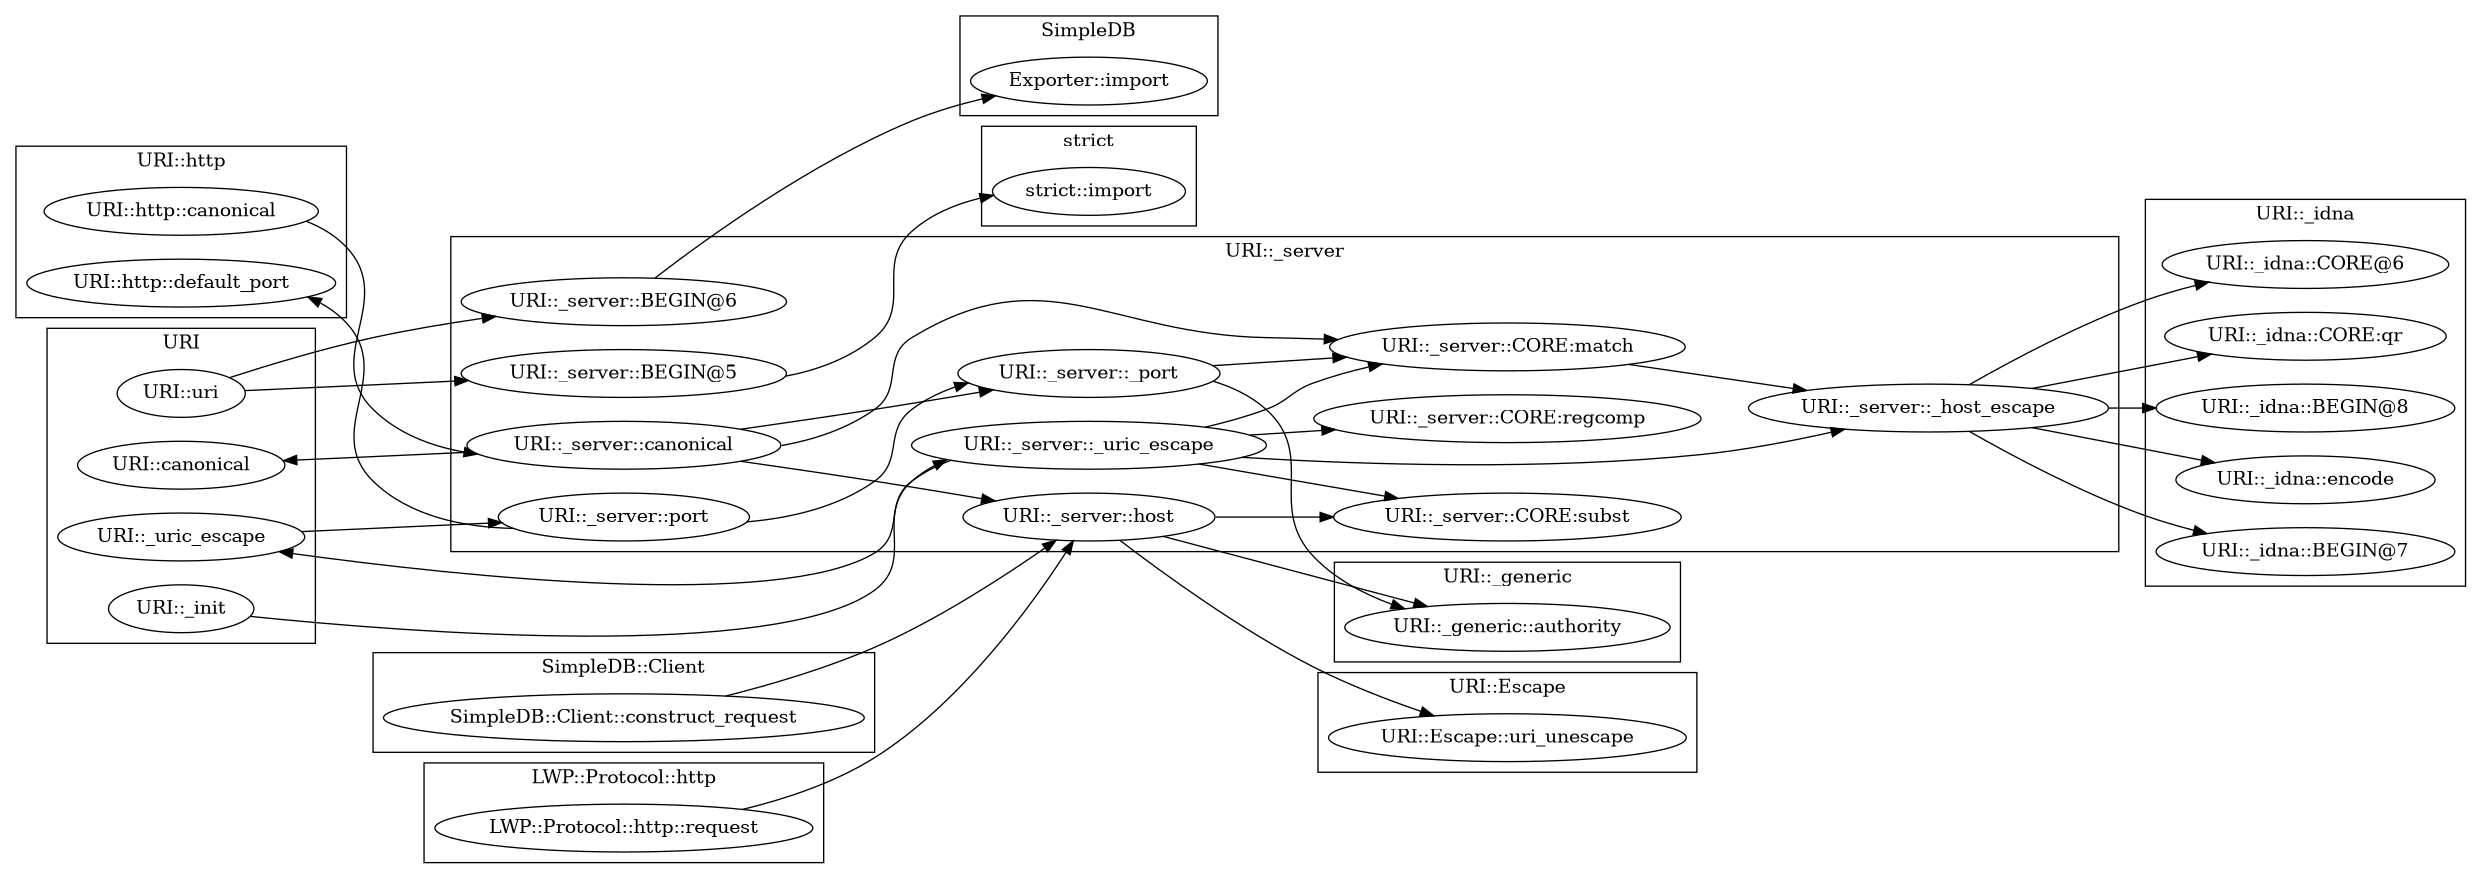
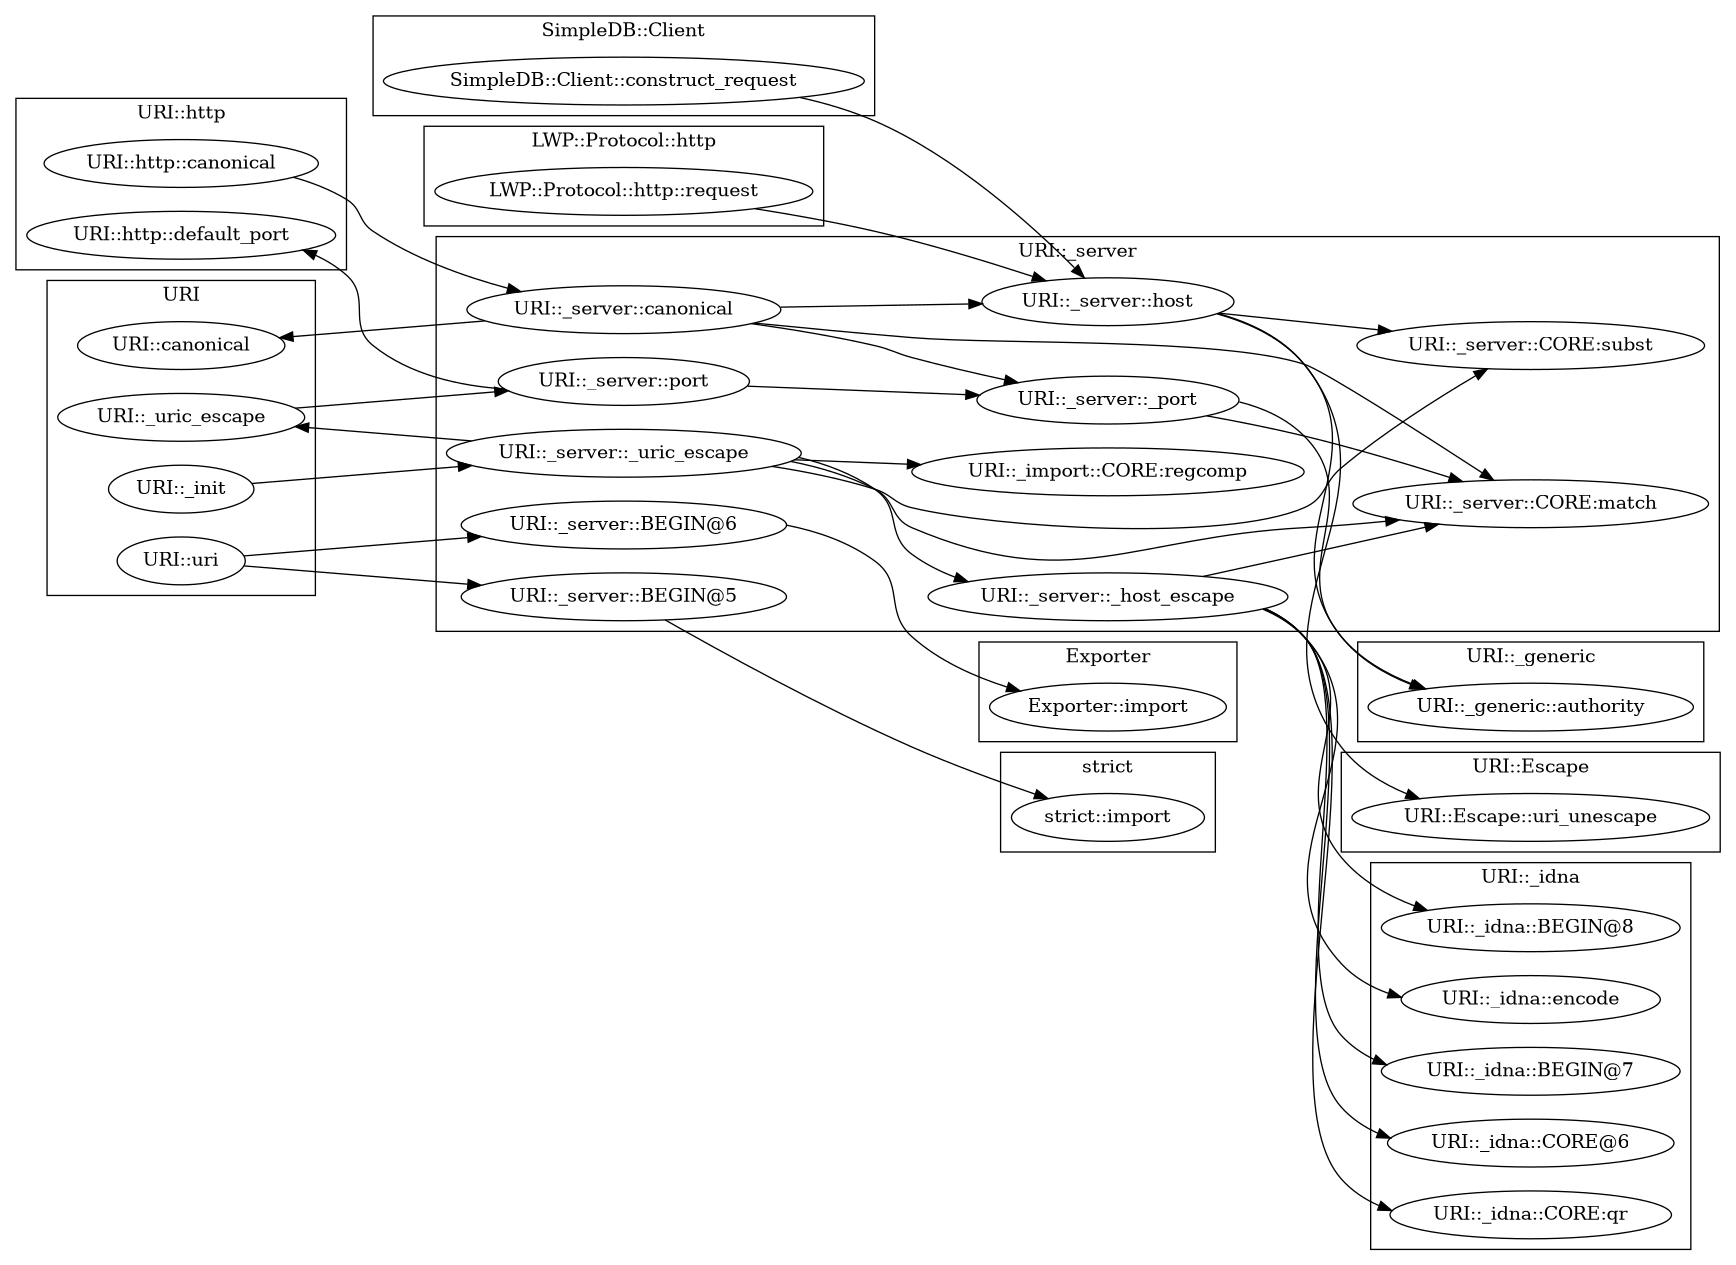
cluster "SimpleDB": label "SimpleDB" -> "Exporter"
edge "URI::_server::CORE:match" -> "URI::_server::_host_escape": reversed
node "URI::_server::CORE:regcomp": label "URI::_server::CORE:regcomp" -> "URI::_import::CORE:regcomp"
